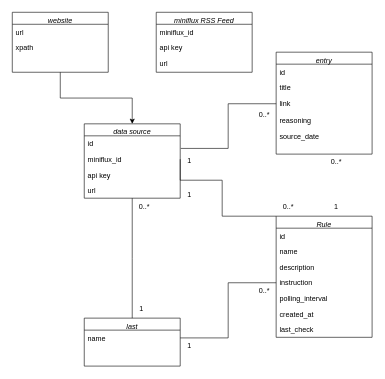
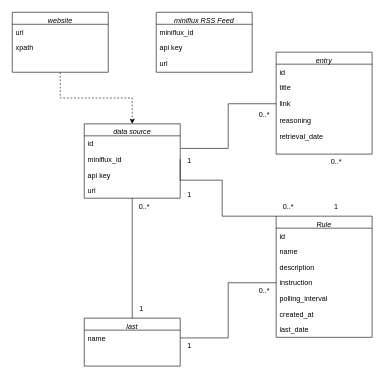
edge "website" -> "data source": style solid -> dashed
node "source_date": label "source_date" -> "retrieval_date"
node "last_check": label "last_check" -> "last_date"
